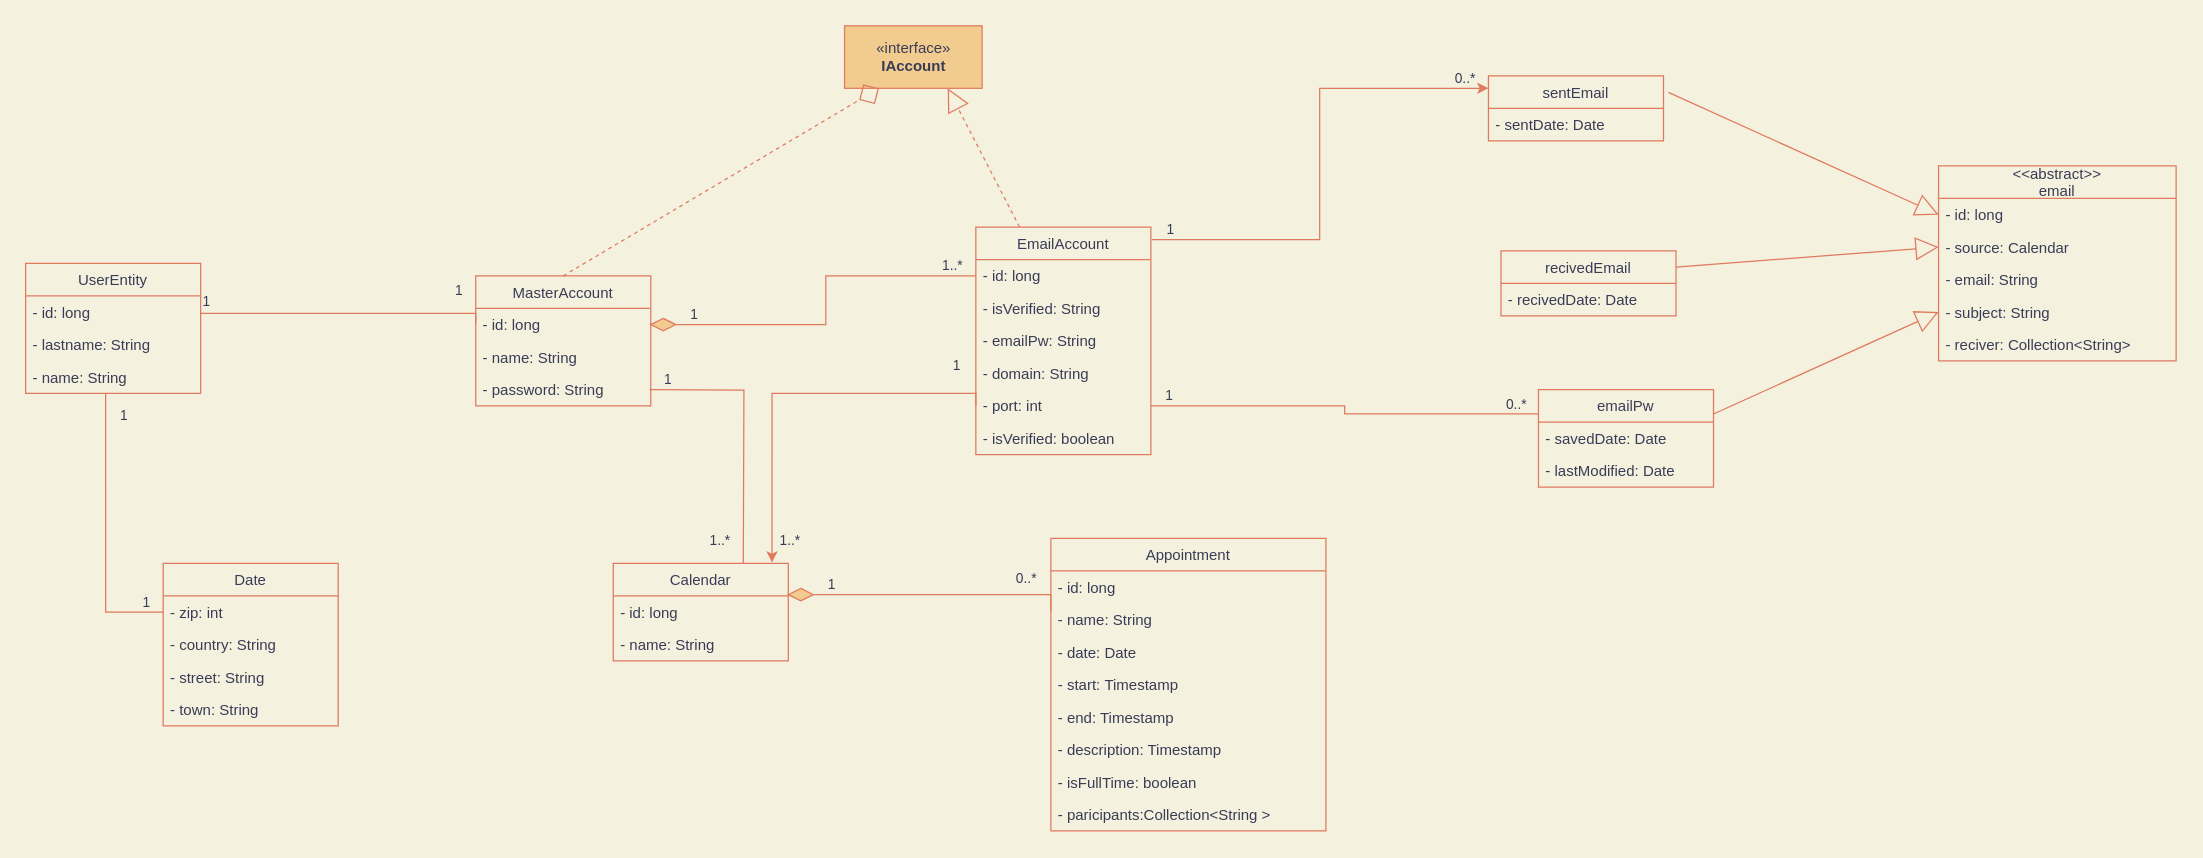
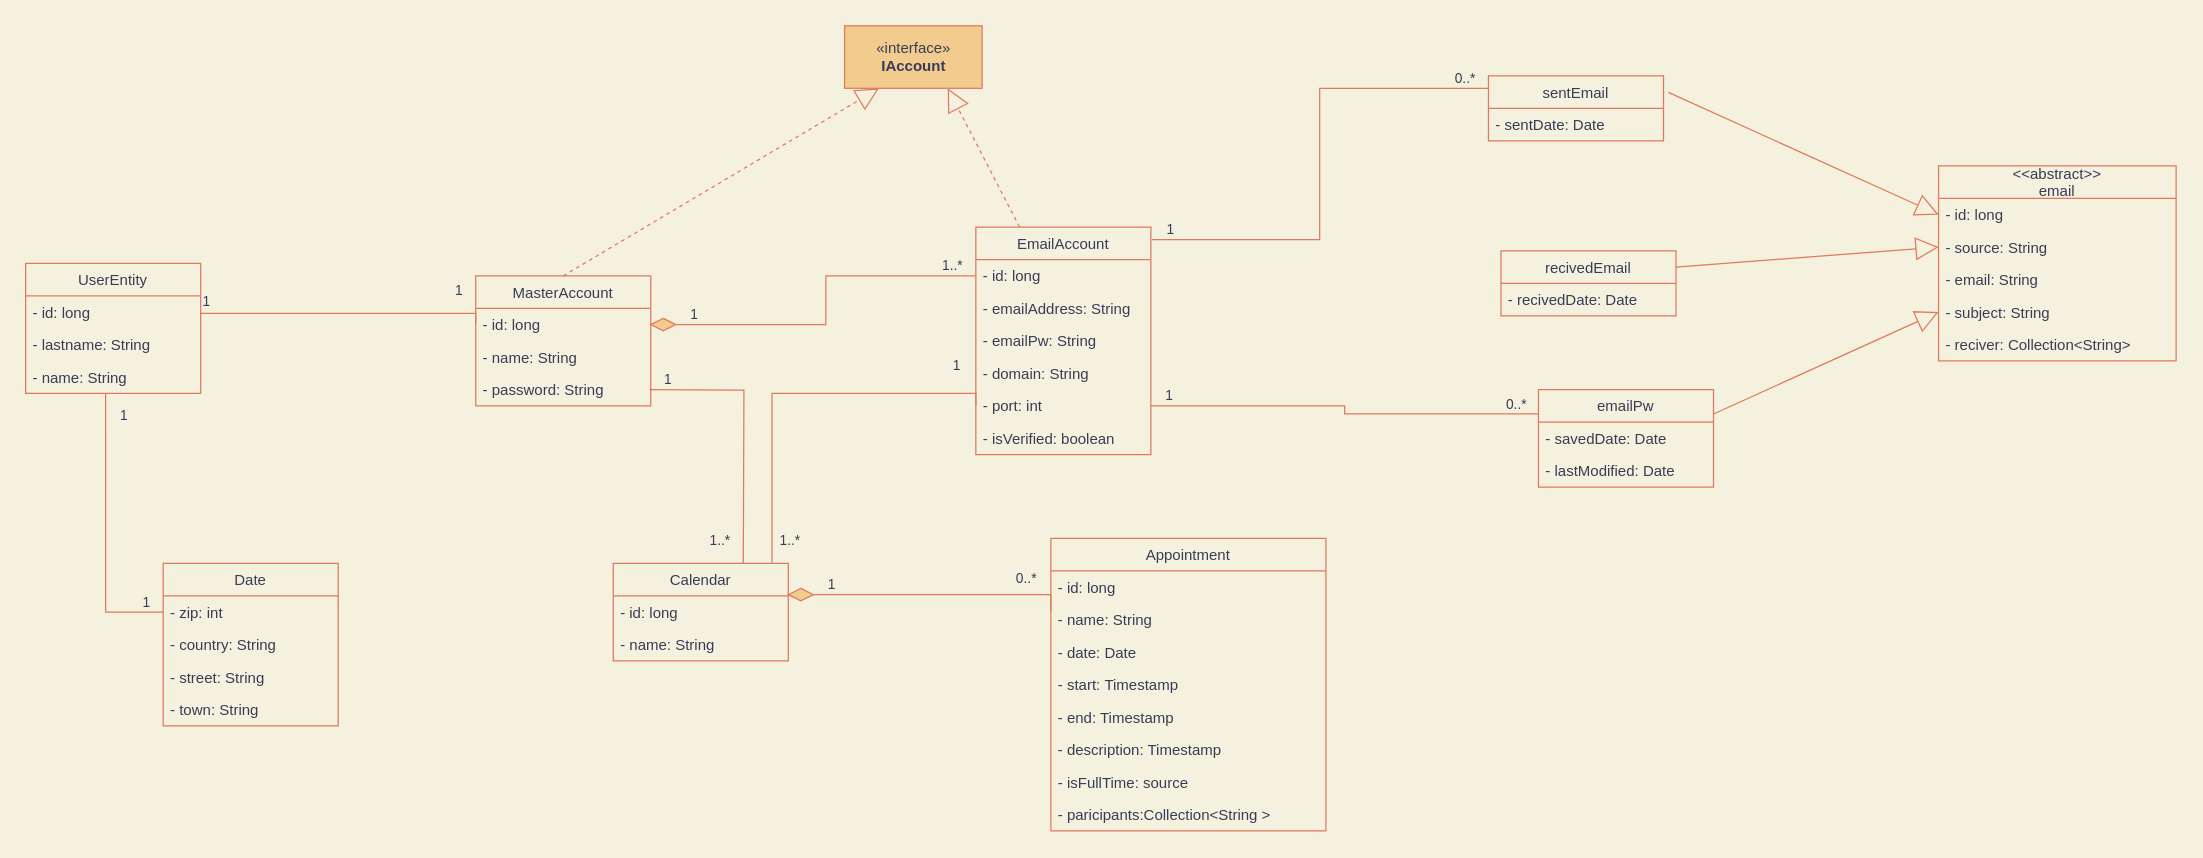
edge "EmailAccount" -> "sentEmail": arrowhead classic -> none
edge "MasterAccount" -> "«interface» IAccount": arrowhead diamond -> block
node "- source: Calendar": label "- source: Calendar" -> "- source: String"
node "- isVerified: String": label "- isVerified: String" -> "- emailAddress: String"
edge "- port: int" -> "Calendar": arrowhead classic -> none
node "- isFullTime: boolean": label "- isFullTime: boolean" -> "- isFullTime: source"
